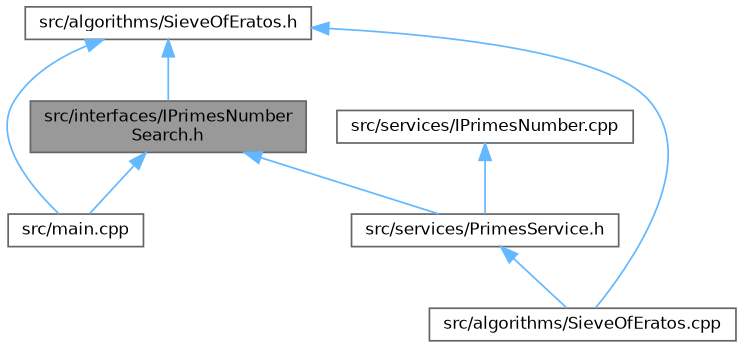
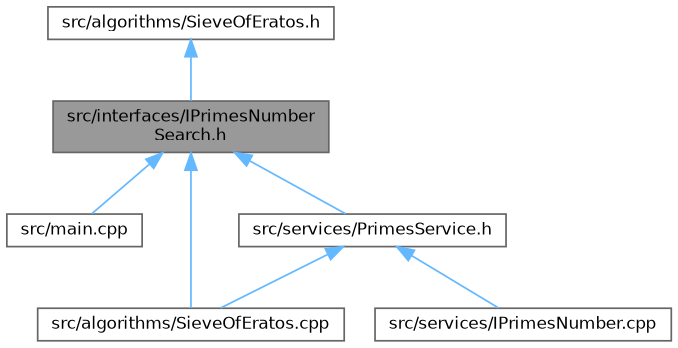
edge "src/algorithms/SieveOfEratos.cpp" -> "src/algorithms/SieveOfEratos.h": now "src/algorithms/SieveOfEratos.cpp" -> "src/interfaces/IPrimesNumber Search.h"
edge "src/main.cpp" -> "src/algorithms/SieveOfEratos.h": removed
edge "src/services/PrimesService.h" -> "src/services/IPrimesNumber.cpp": reversed
